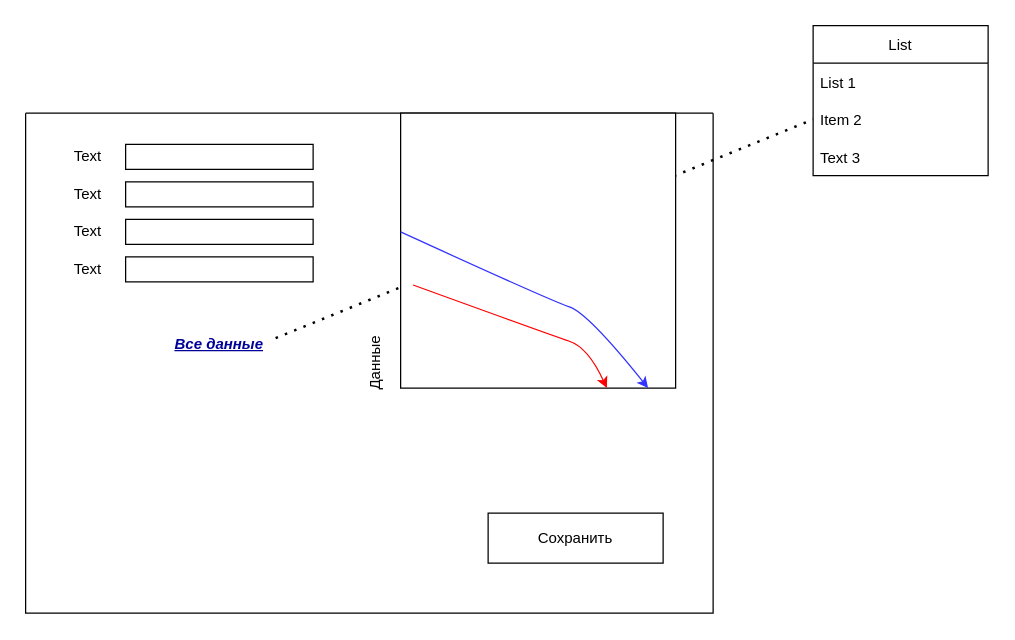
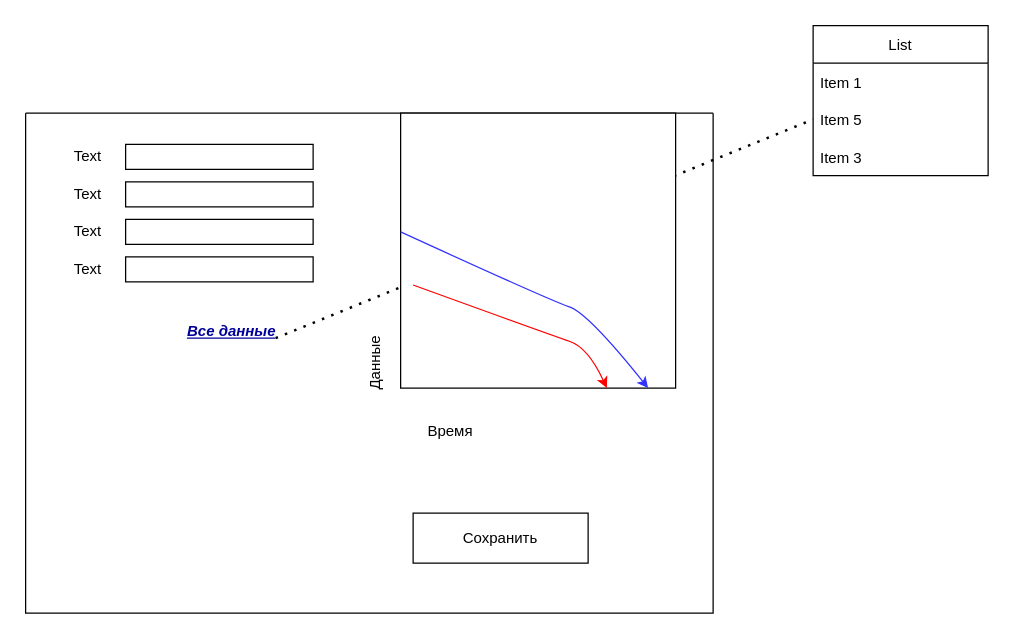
node "List 1": label "List 1" -> "Item 1"
node "Item 2": label "Item 2" -> "Item 5"
node "Text 3": label "Text 3" -> "Item 3"
node "Все данные": moved (219, 344) -> (232, 332)
node "Время": added
node "Сохранить": moved (576, 538) -> (501, 538)
